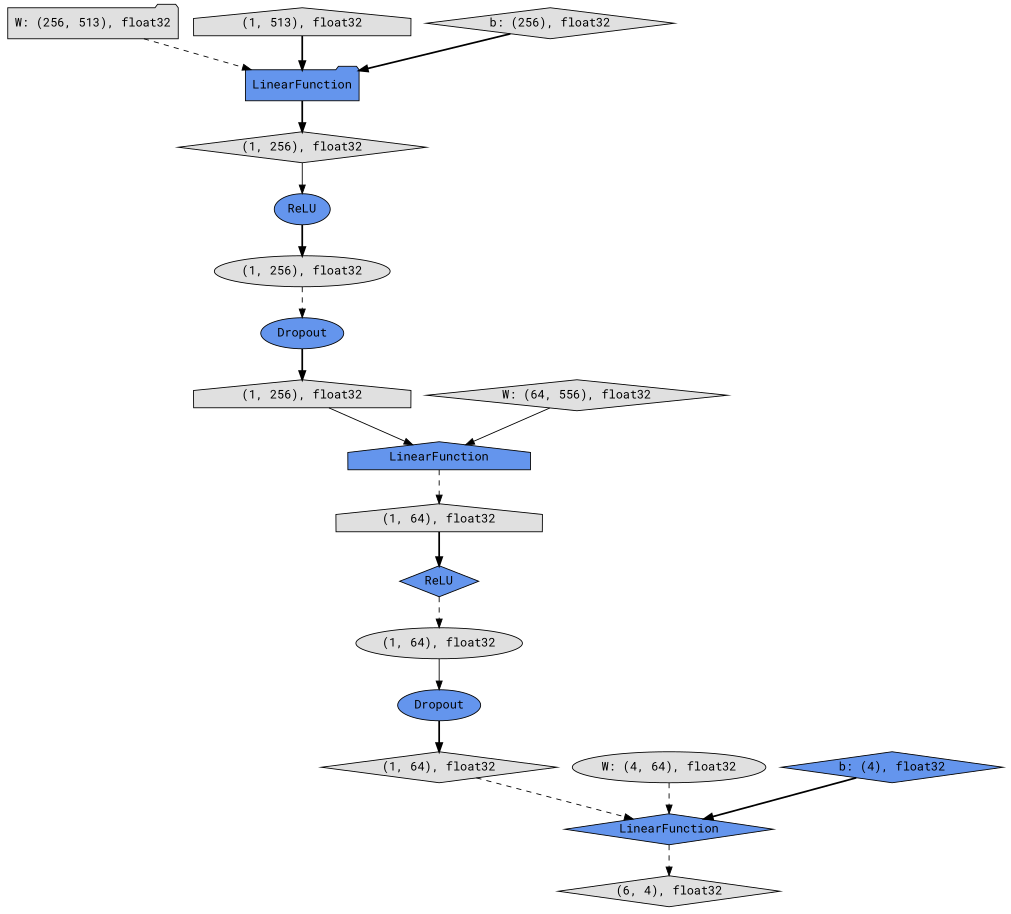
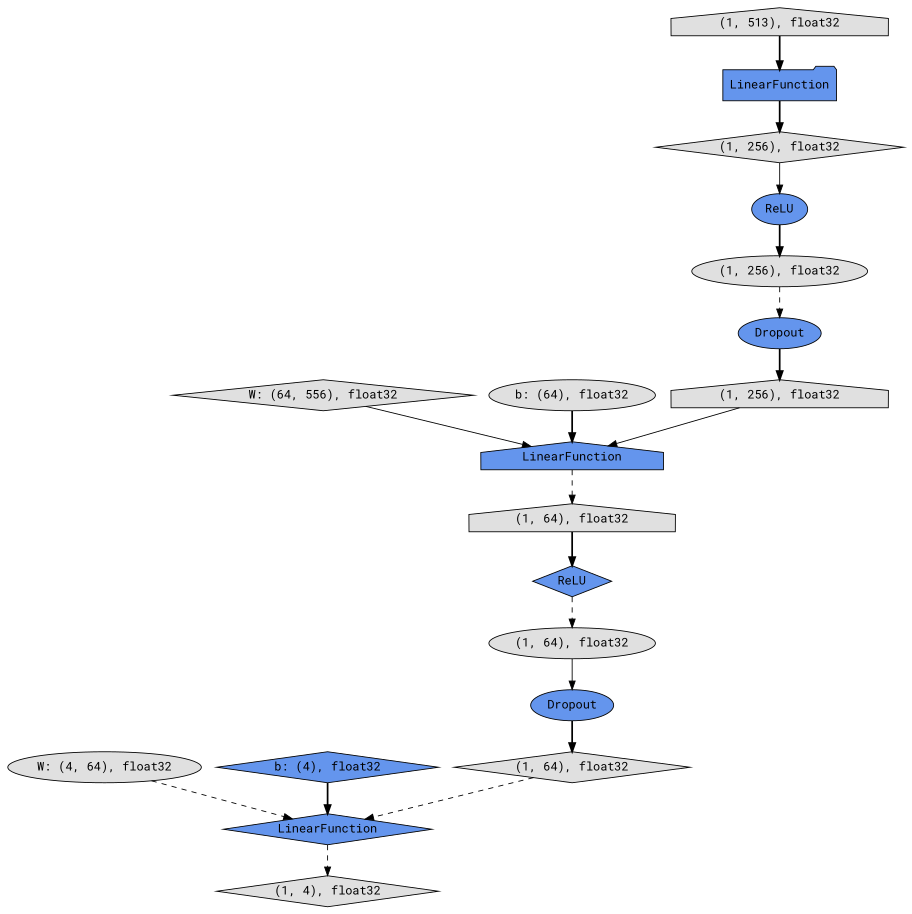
node "W: (256, 513), float32": removed
node "b: (256), float32": removed
node "b: (64), float32": added
node "(6, 4), float32": label "(6, 4), float32" -> "(1, 4), float32"
